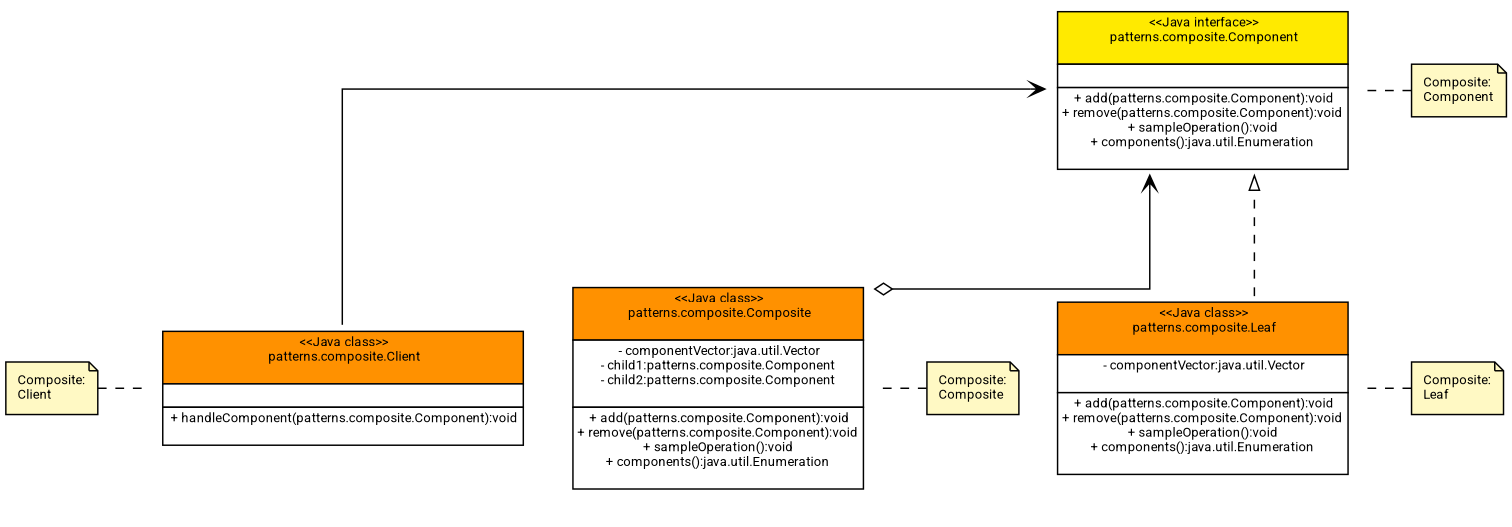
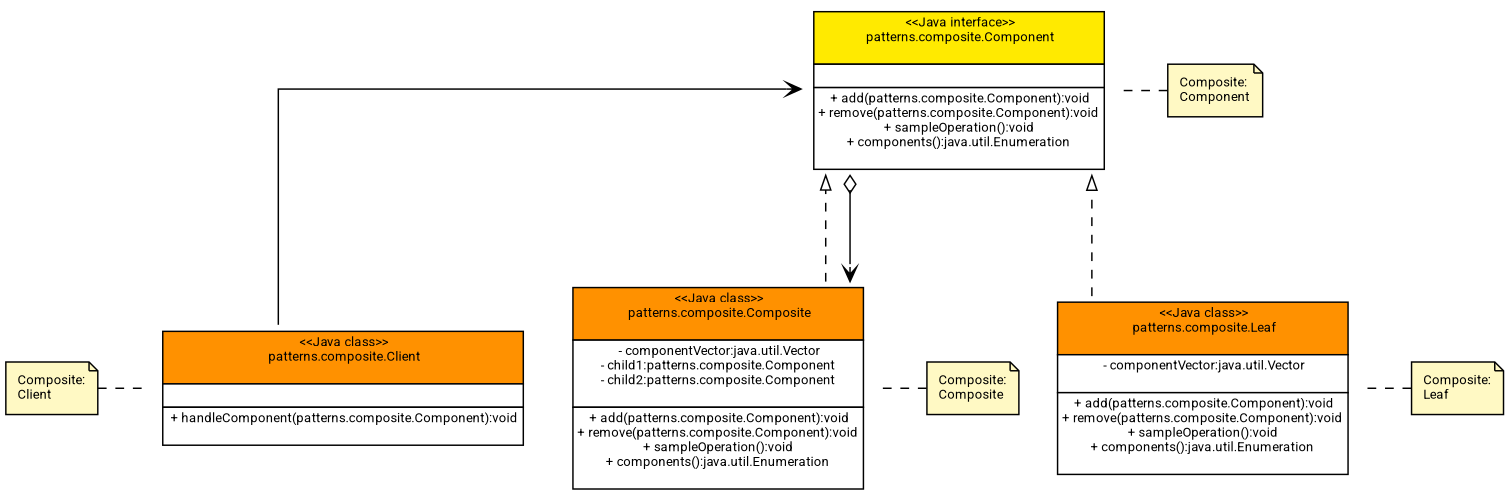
edge "patterns.composite.Composite" -> "patterns.composite.Component": added
